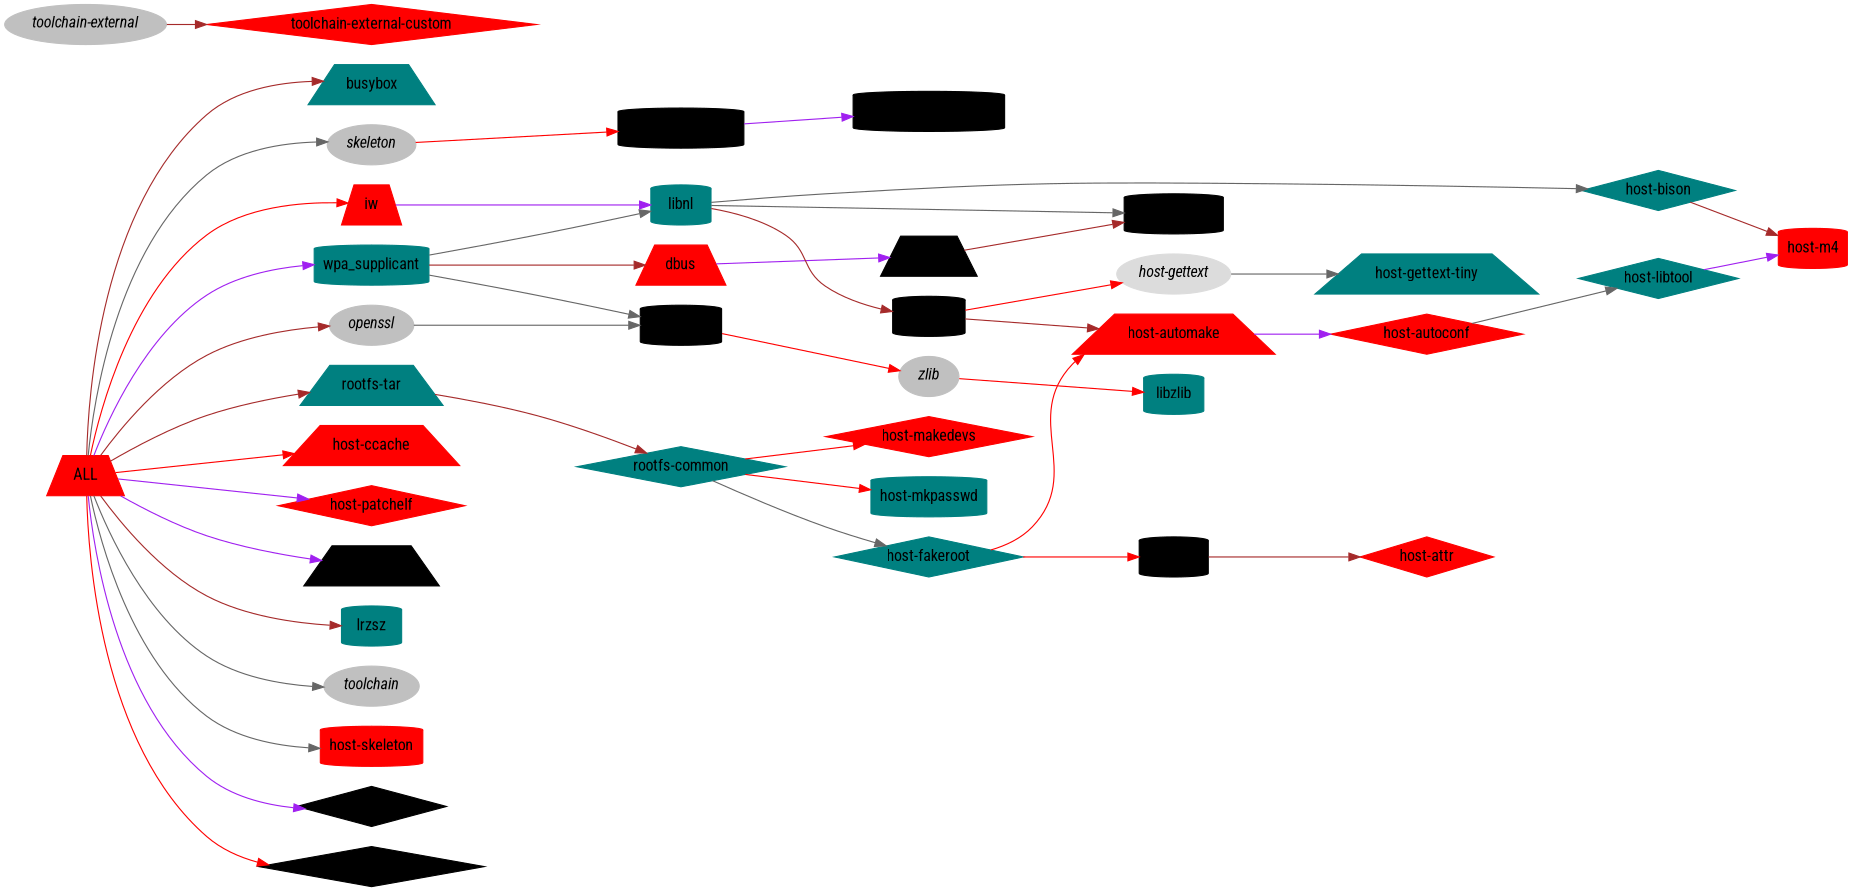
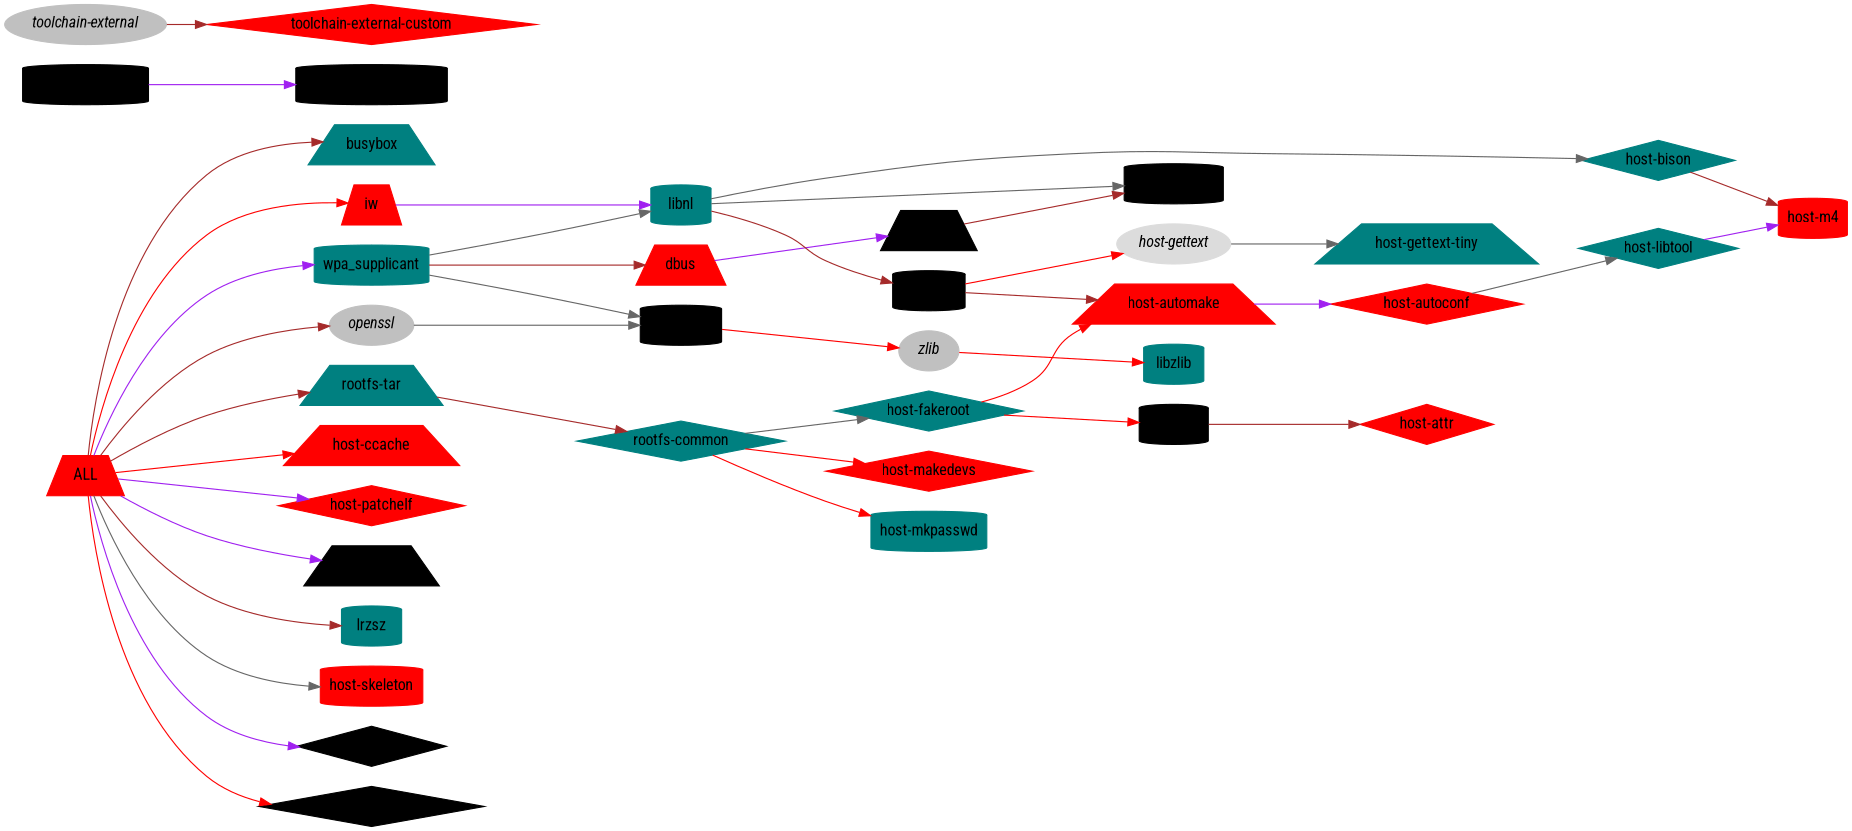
node "skeleton": removed
node "toolchain": removed
